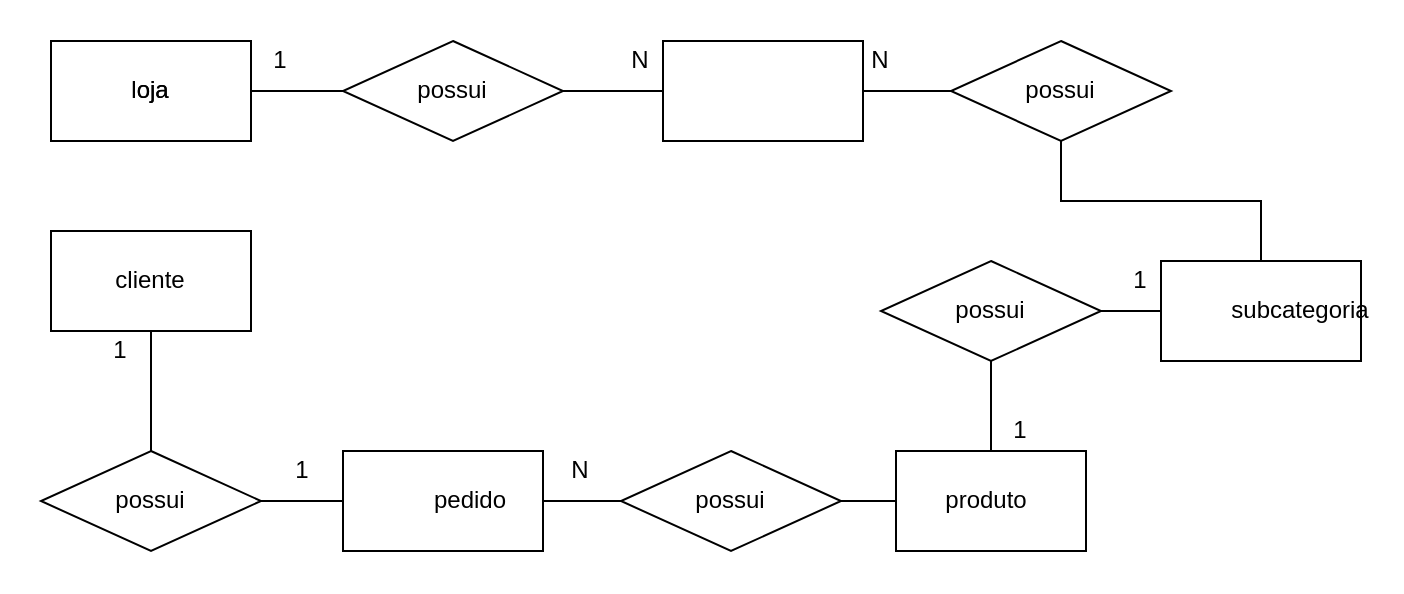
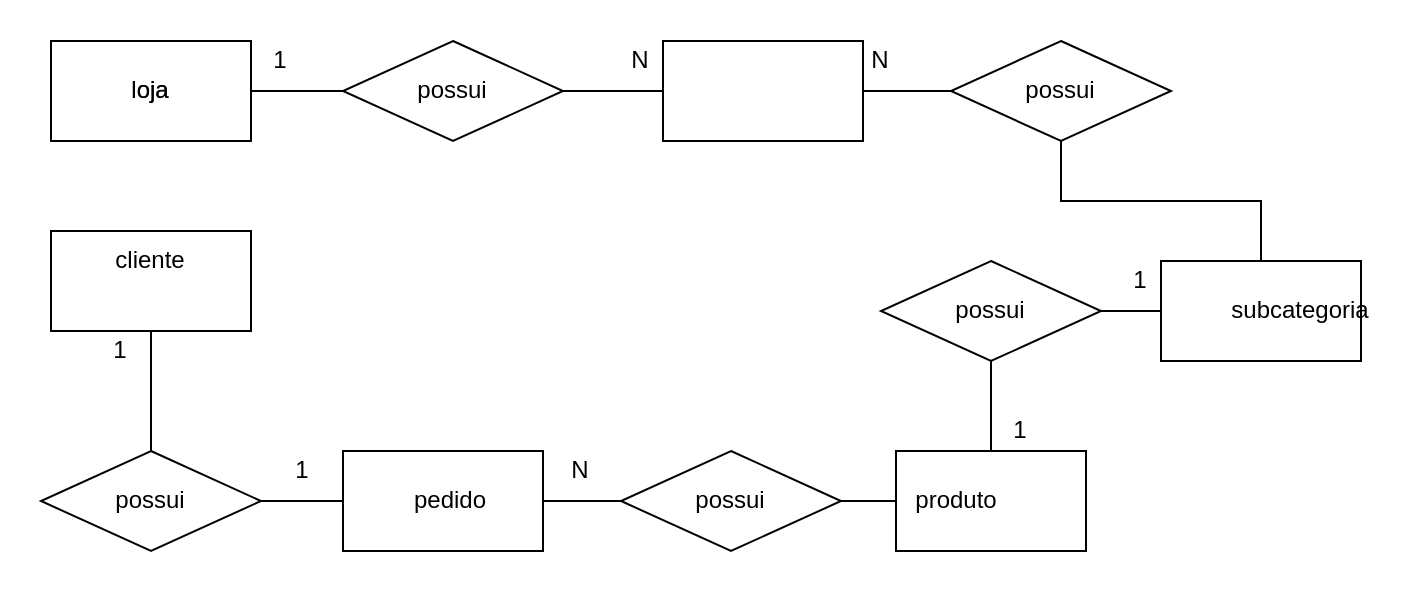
node "cliente": moved (151, 281) -> (151, 261)
node "pedido": moved (471, 501) -> (451, 501)
node "produto": moved (986, 501) -> (956, 501)
